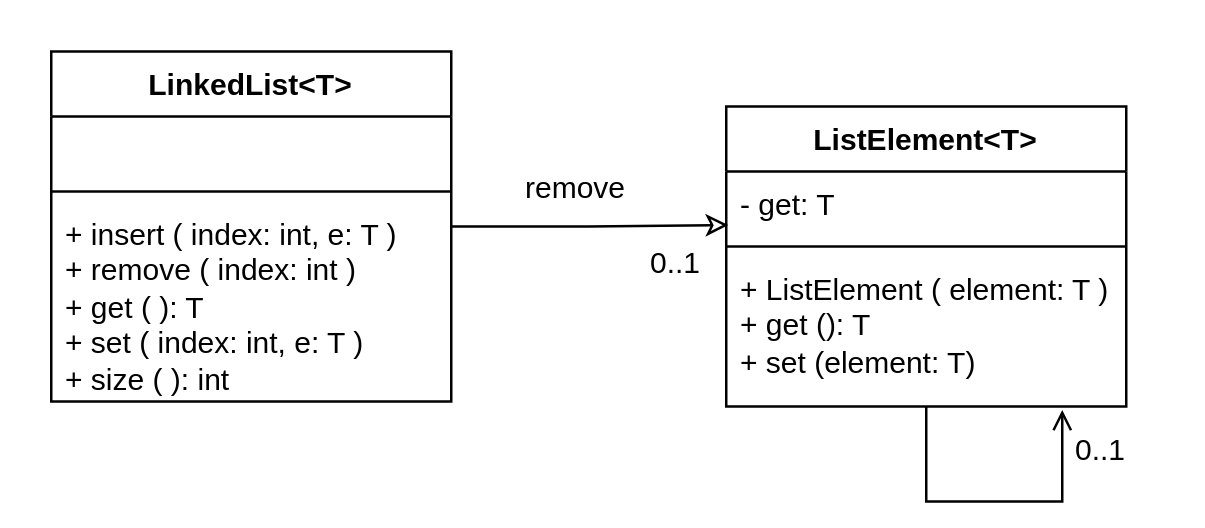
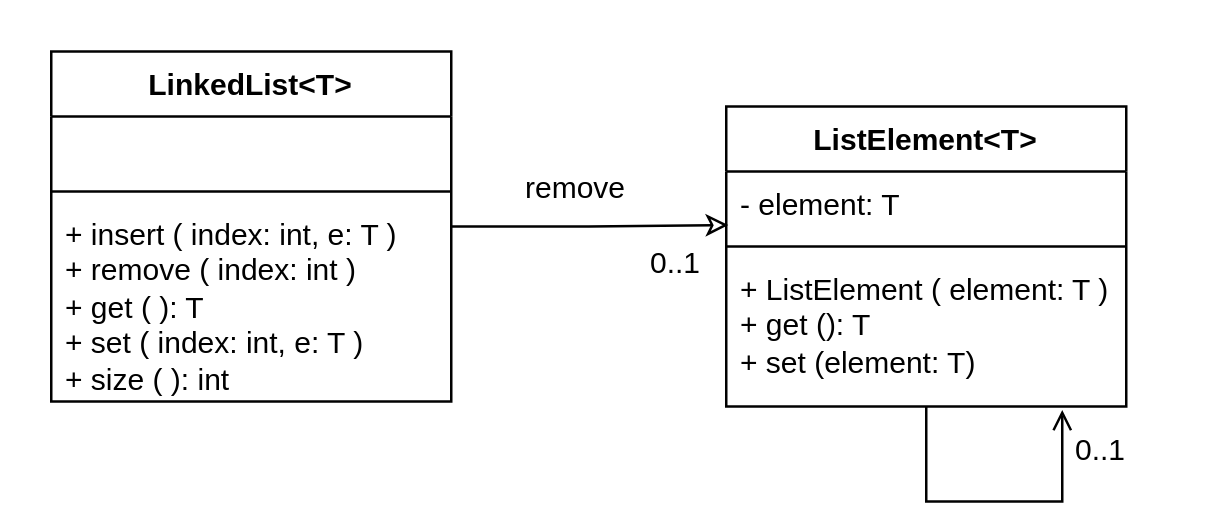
node "- get: T": label "- get: T" -> "- element: T"
